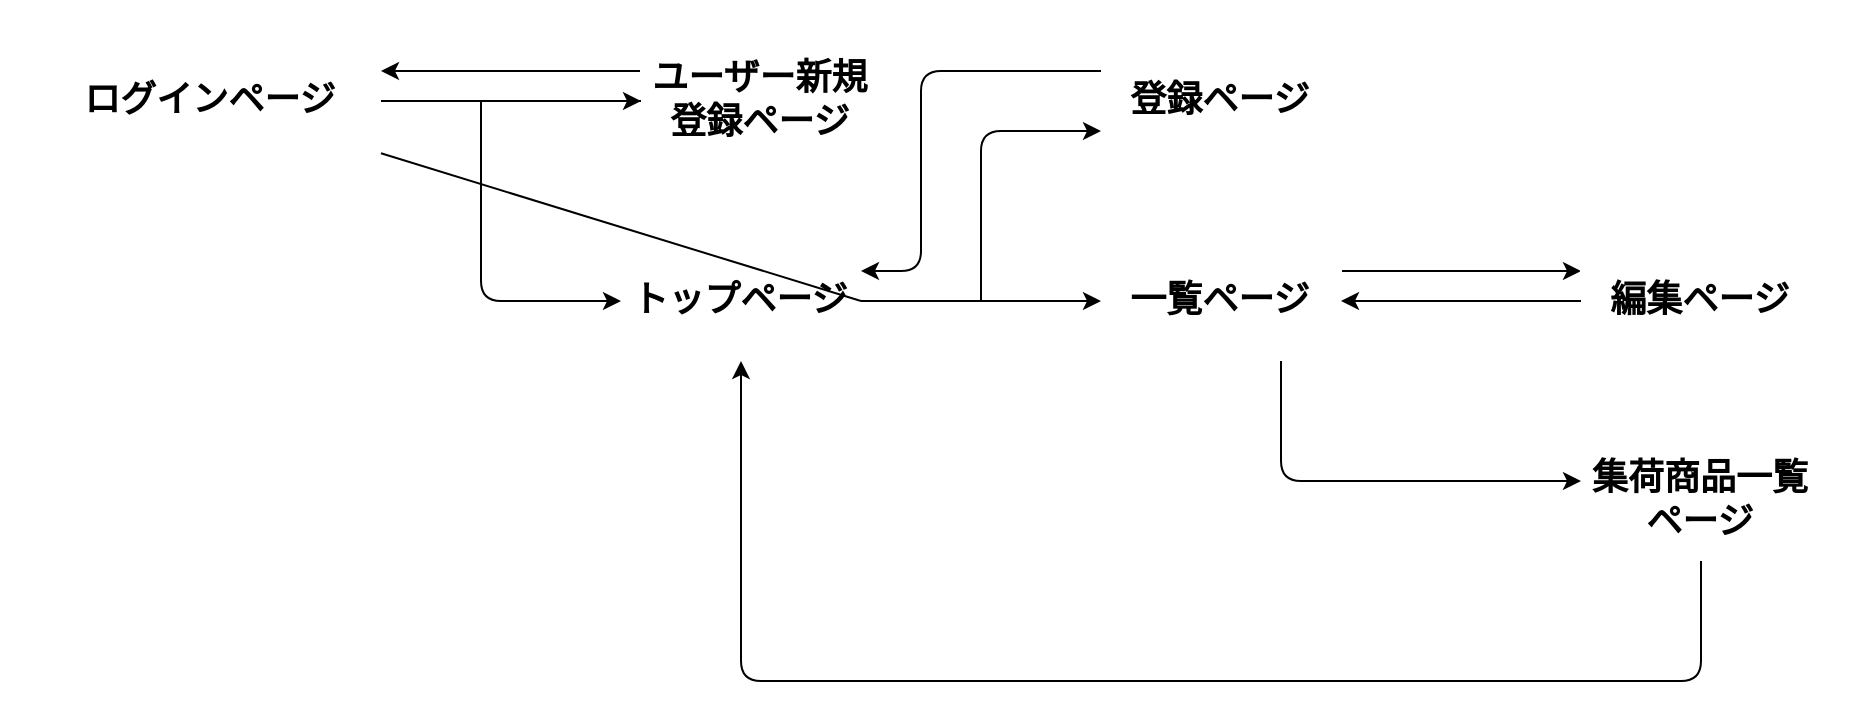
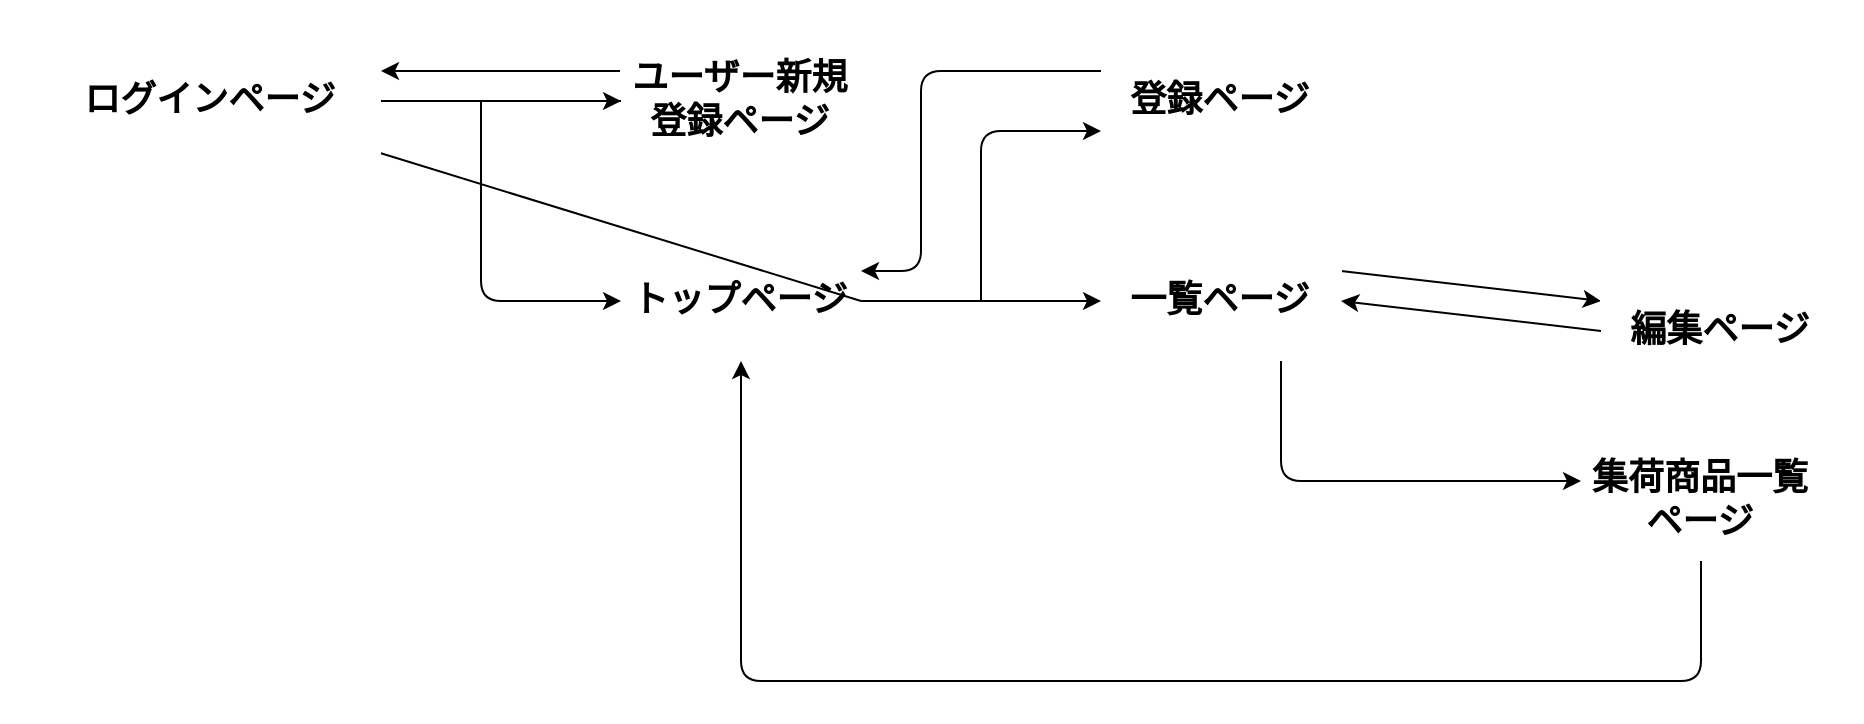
node "ユーザー新規登録ページ": moved (761, 101) -> (741, 101)
node "編集ページ": moved (1701, 301) -> (1721, 331)
